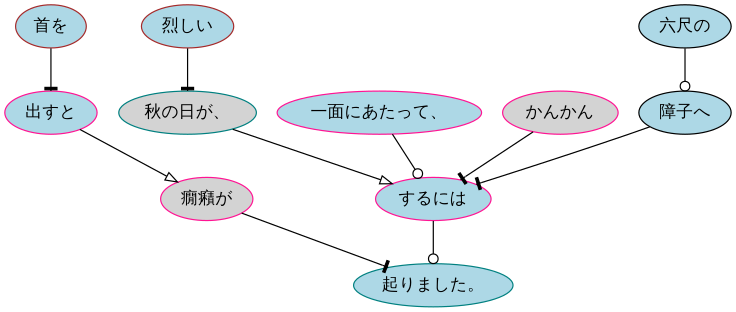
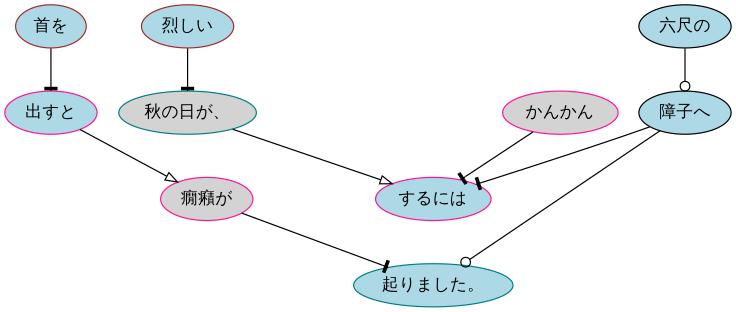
node "一面にあたって、": removed
edge "するには" -> "起りました。": now "障子へ" -> "起りました。"
